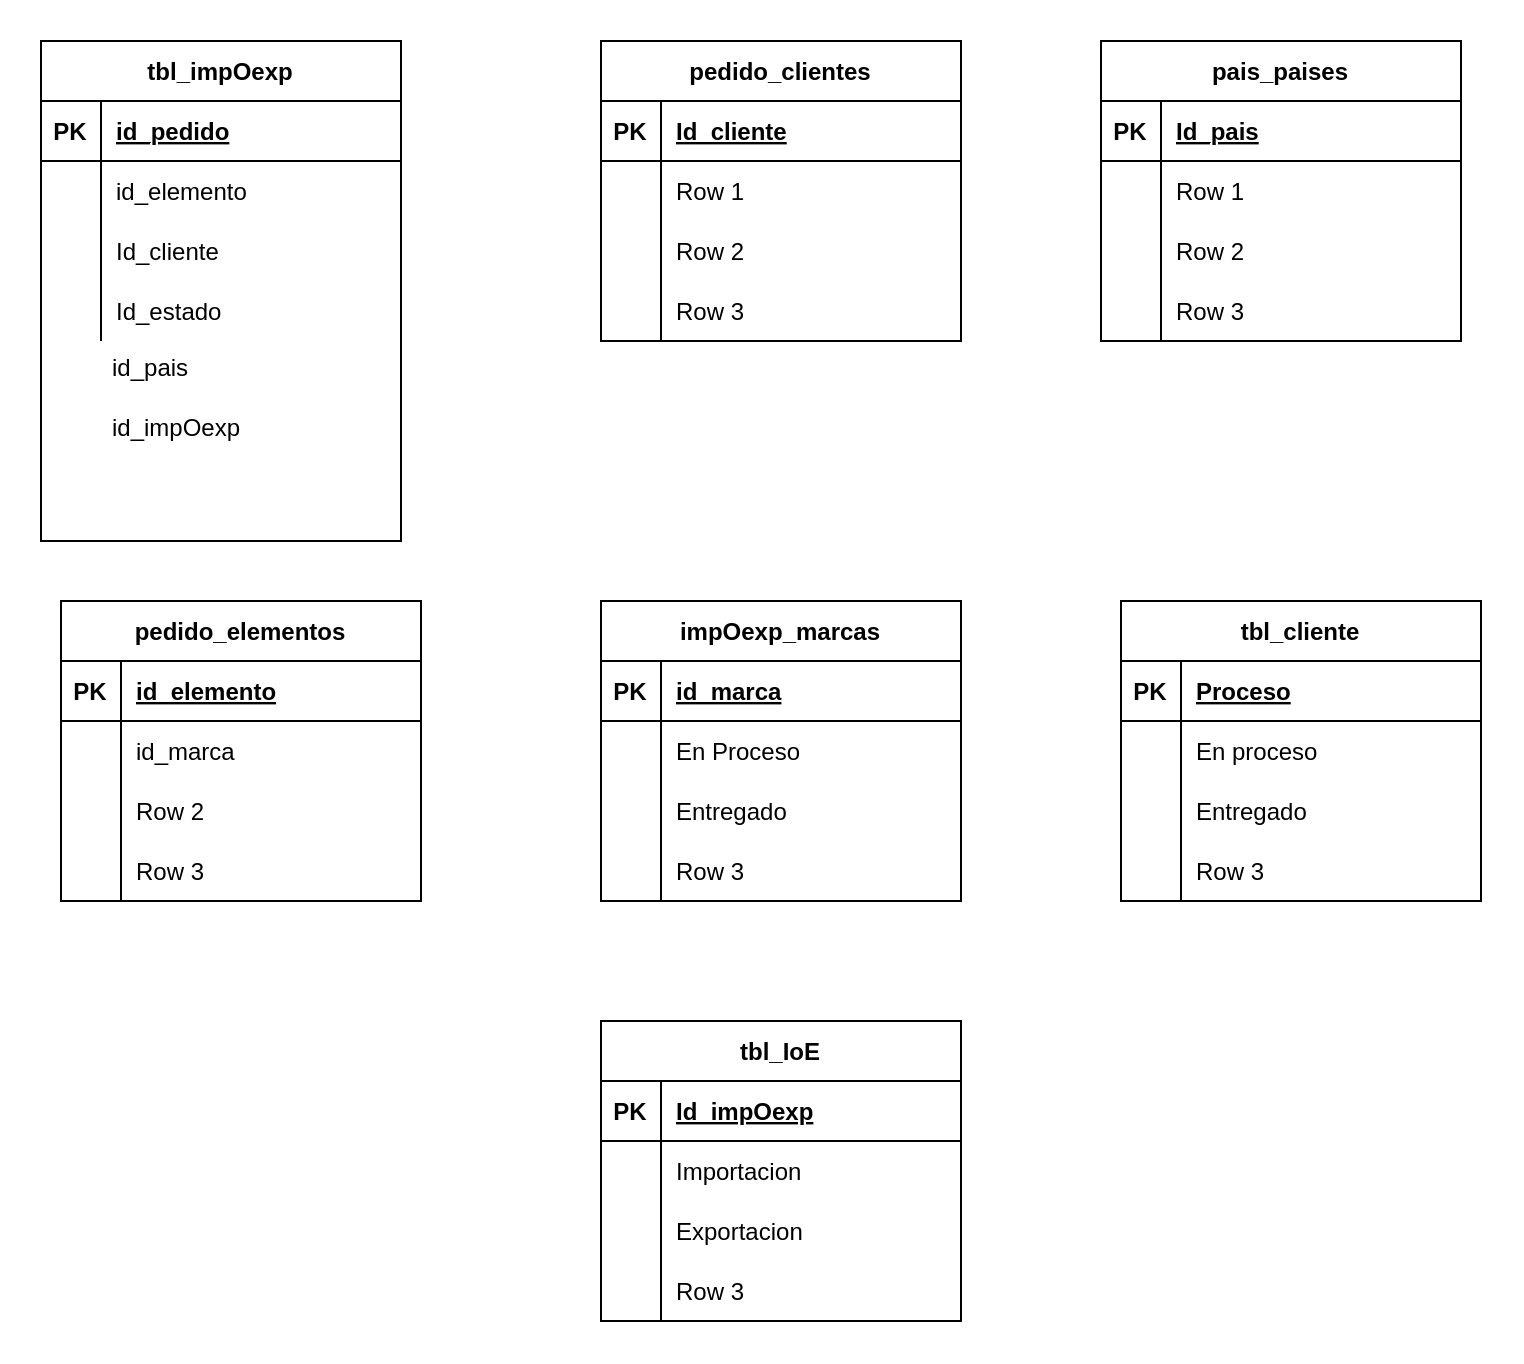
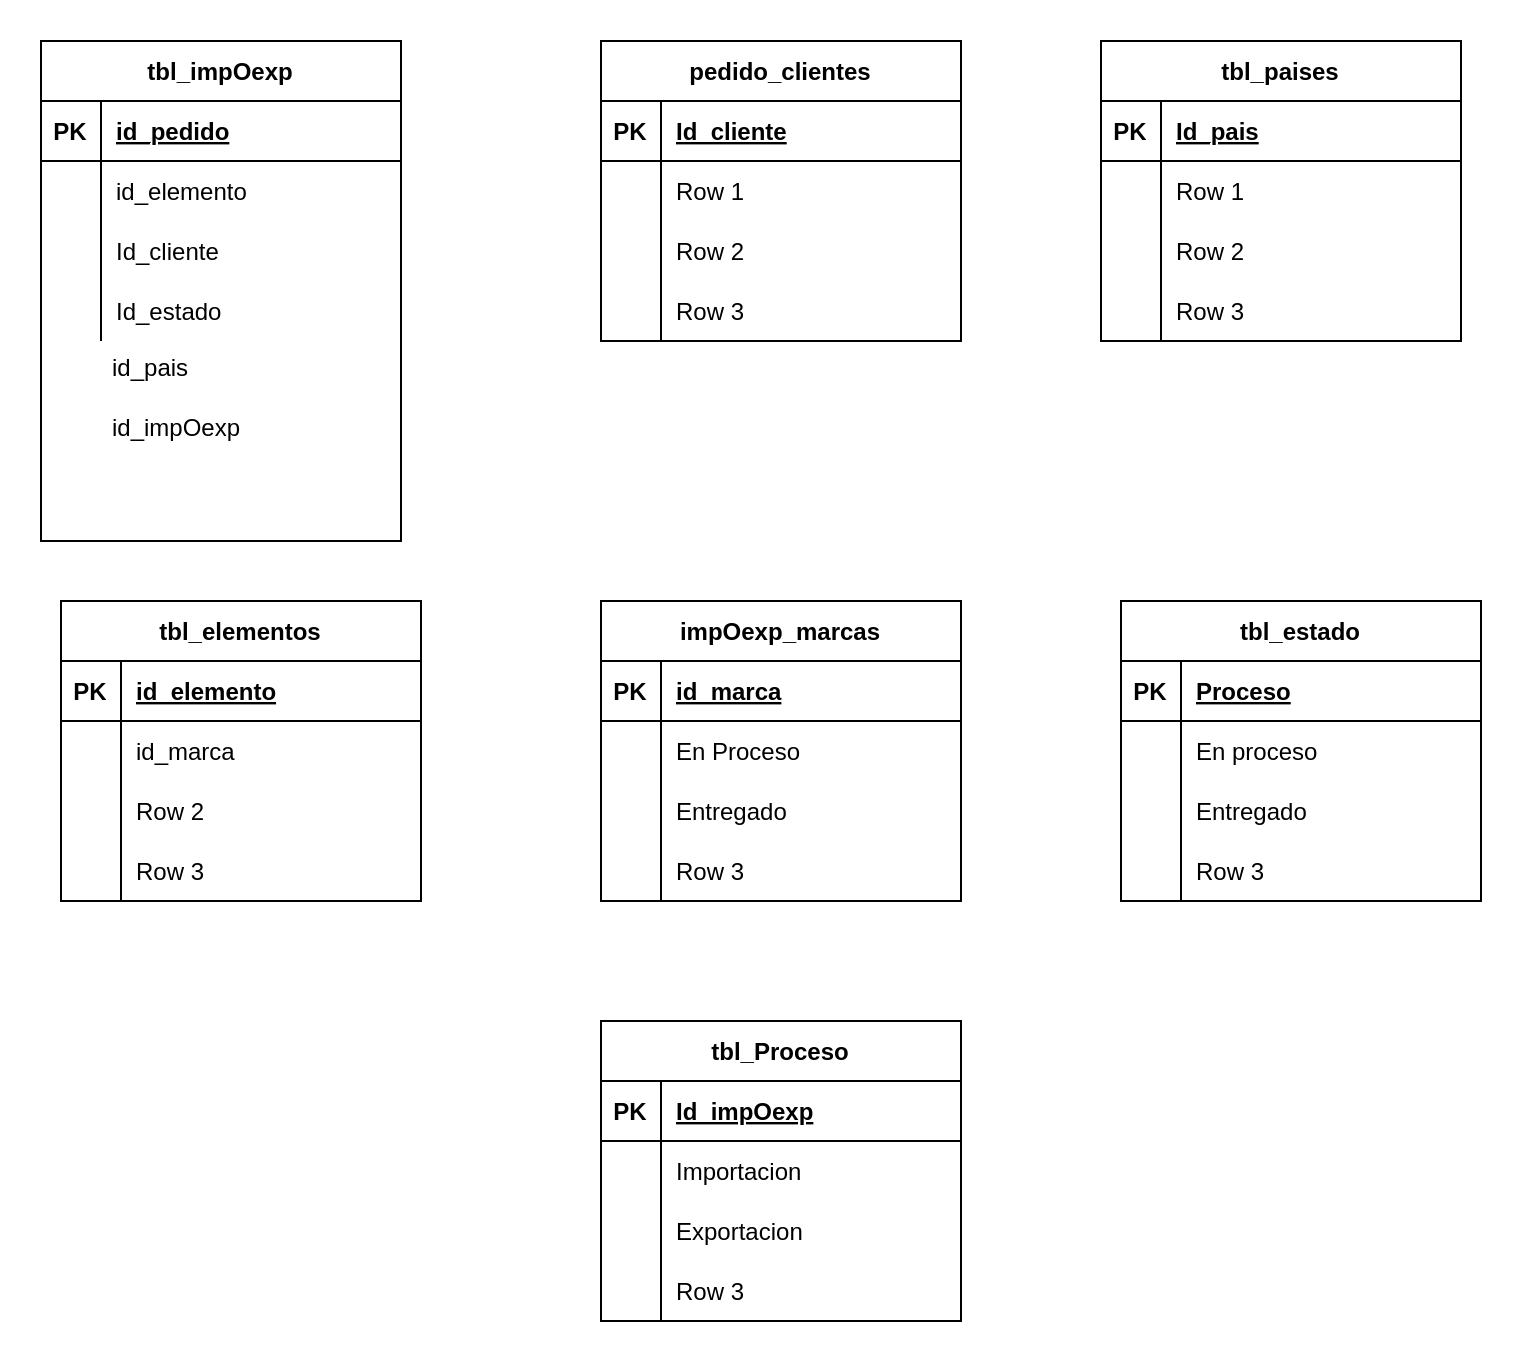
node "pais_paises": label "pais_paises" -> "tbl_paises"
node "pedido_elementos": label "pedido_elementos" -> "tbl_elementos"
node "tbl_cliente": label "tbl_cliente" -> "tbl_estado"
node "tbl_IoE": label "tbl_IoE" -> "tbl_Proceso"
